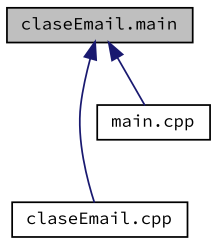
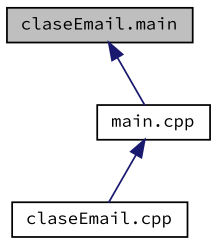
edge "claseEmail.cpp" -> "claseEmail.main": now "claseEmail.cpp" -> "main.cpp"
